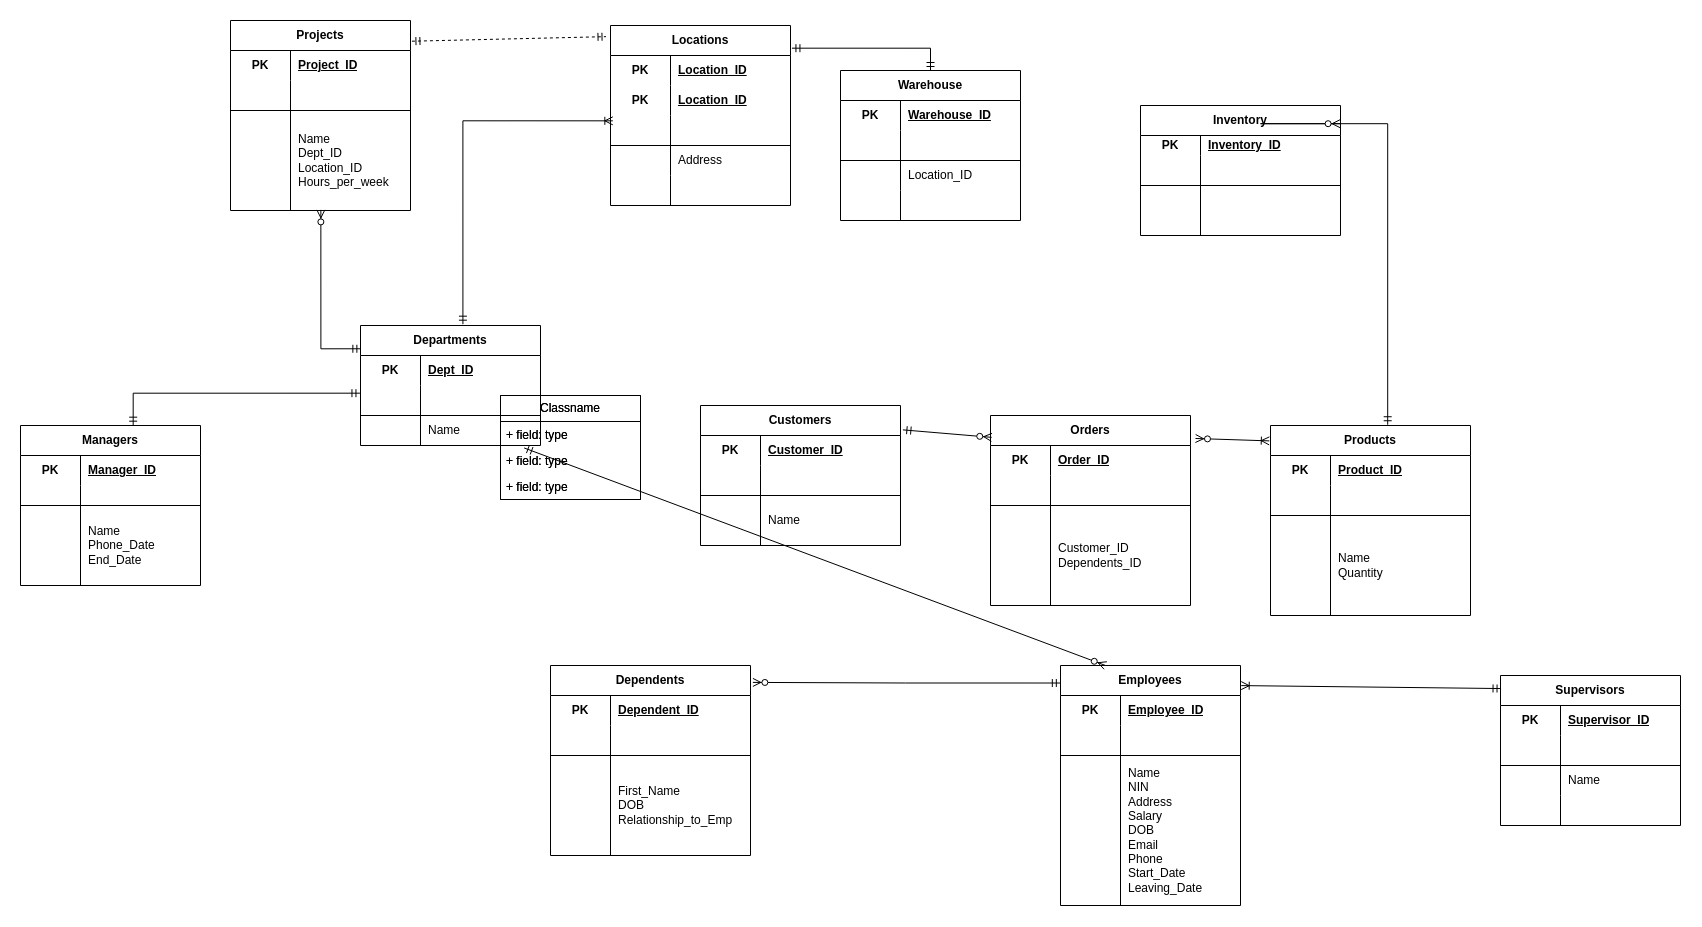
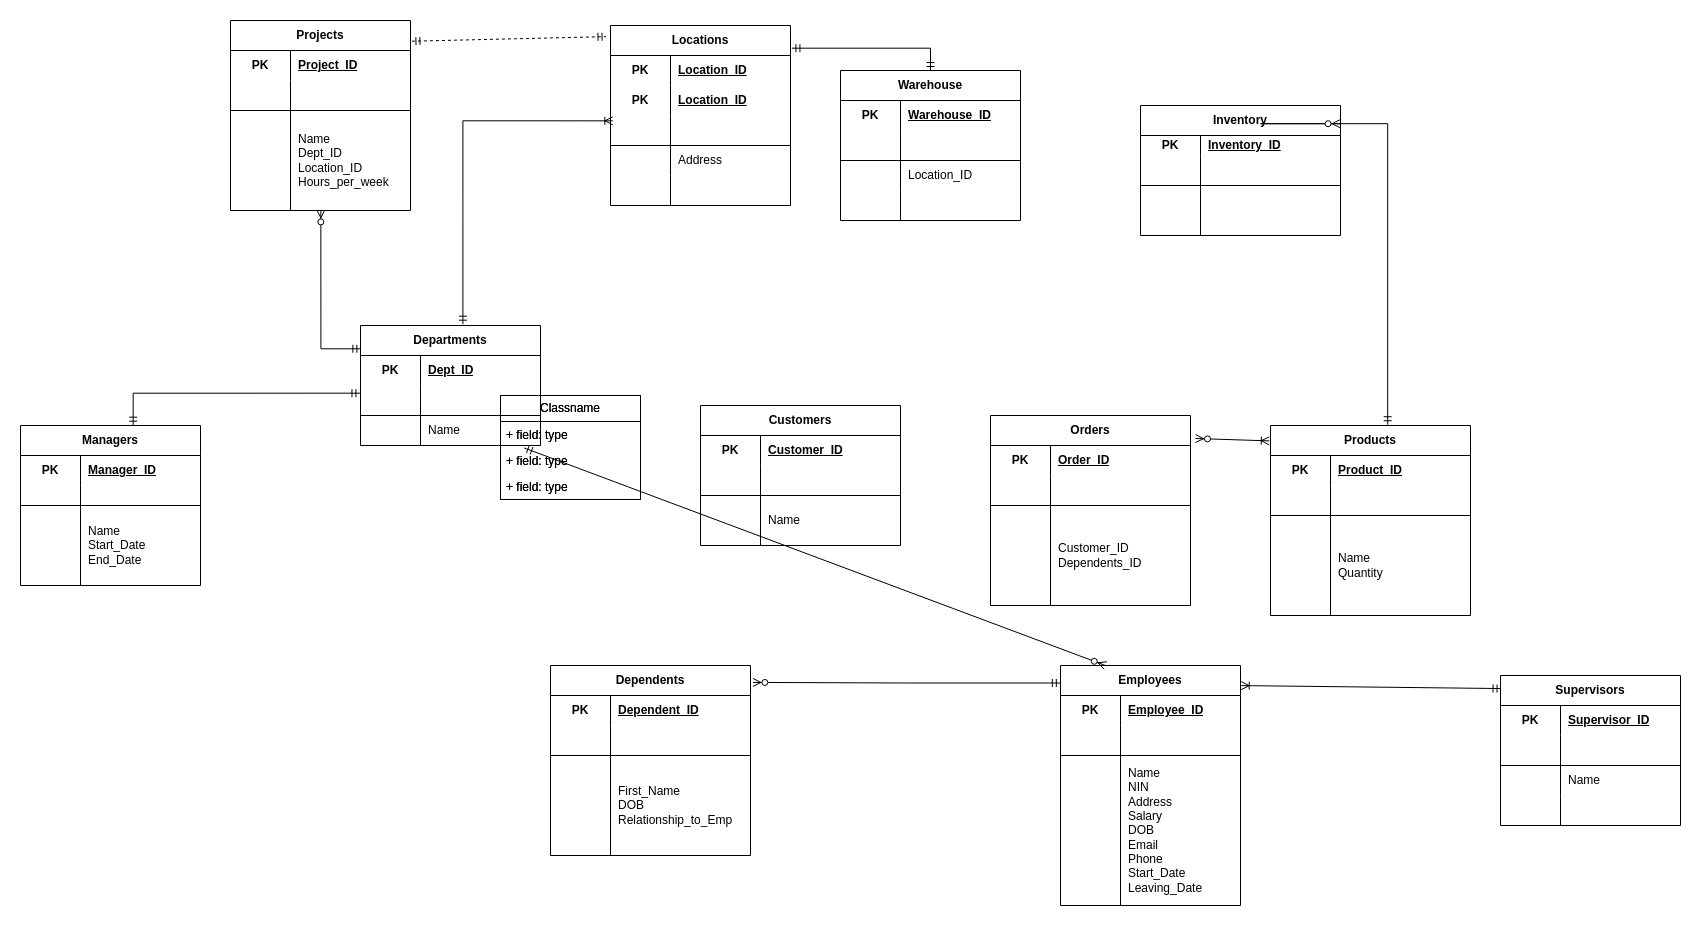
edge "Customers" -- "Orders": removed
node "Name Phone_Date End_Date": label "Name Phone_Date End_Date" -> "Name Start_Date End_Date"
